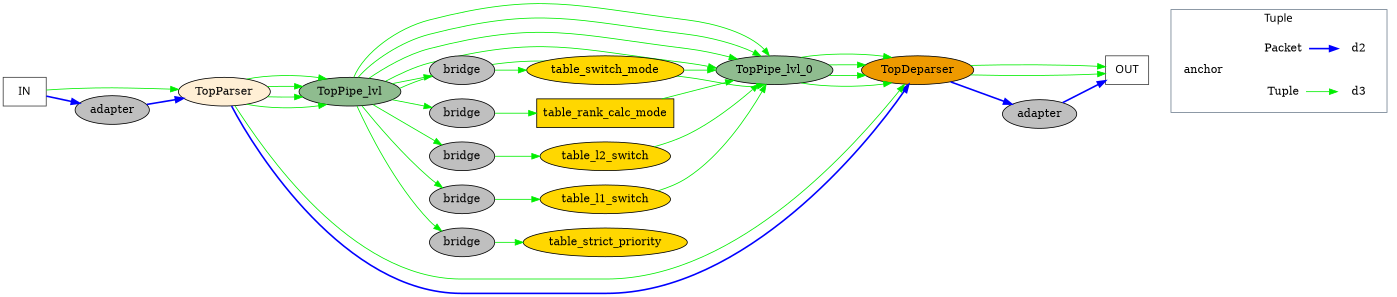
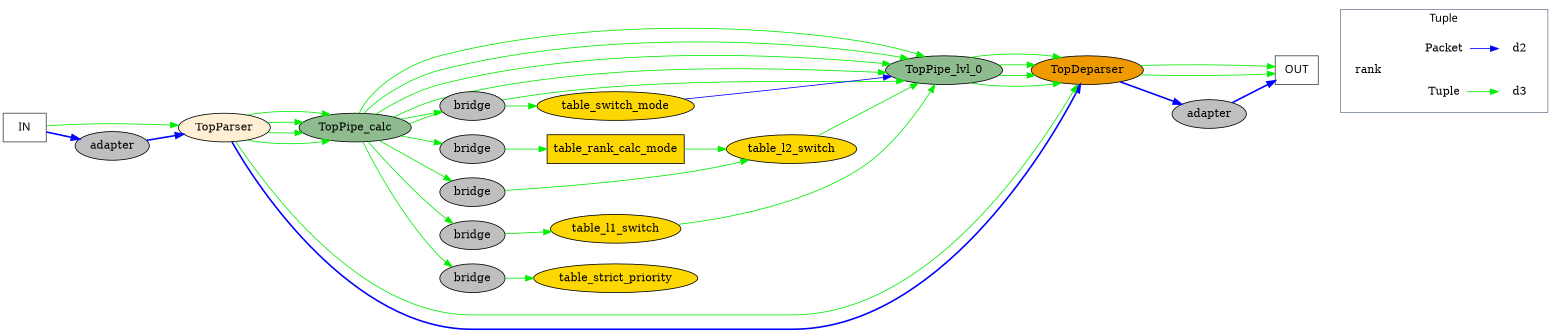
edge "Packet" -> "d2": style bold -> solid
edge "table_switch_mode" -> "TopPipe_lvl_0": color green2 -> blue
node "anchor": label "anchor" -> "rank"
edge "table_rank_calc_mode" -> "TopPipe_lvl_0": now "table_rank_calc_mode" -> "table_l2_switch"
node "TopPipe_lvl": label "TopPipe_lvl" -> "TopPipe_calc"
